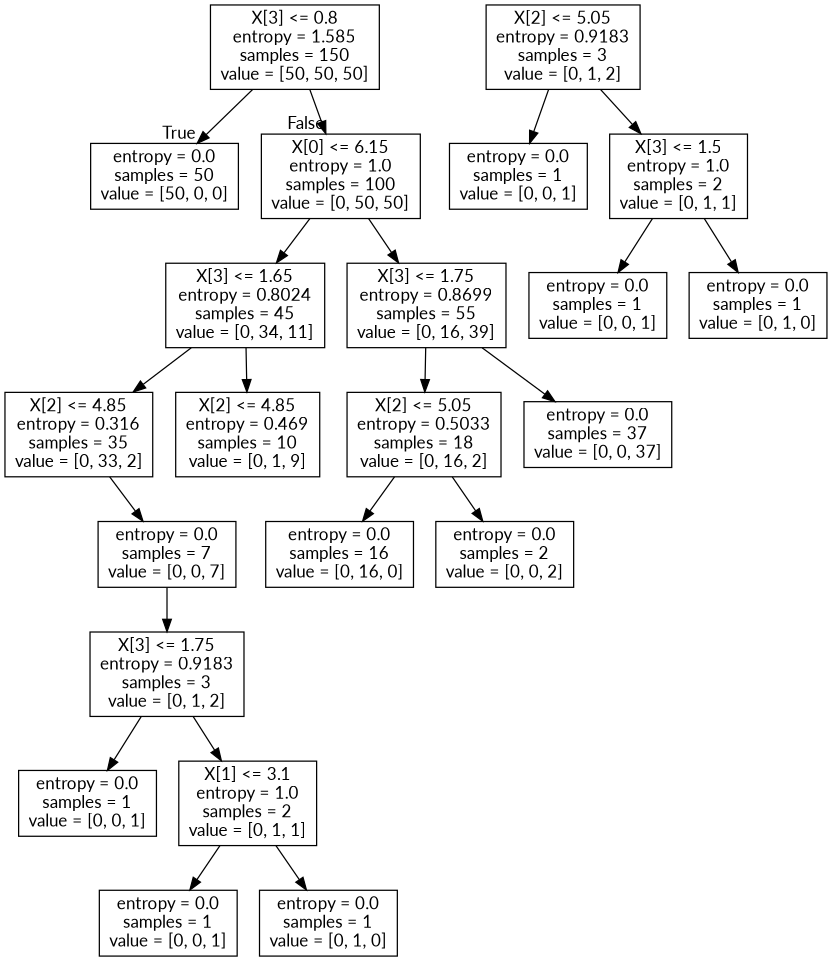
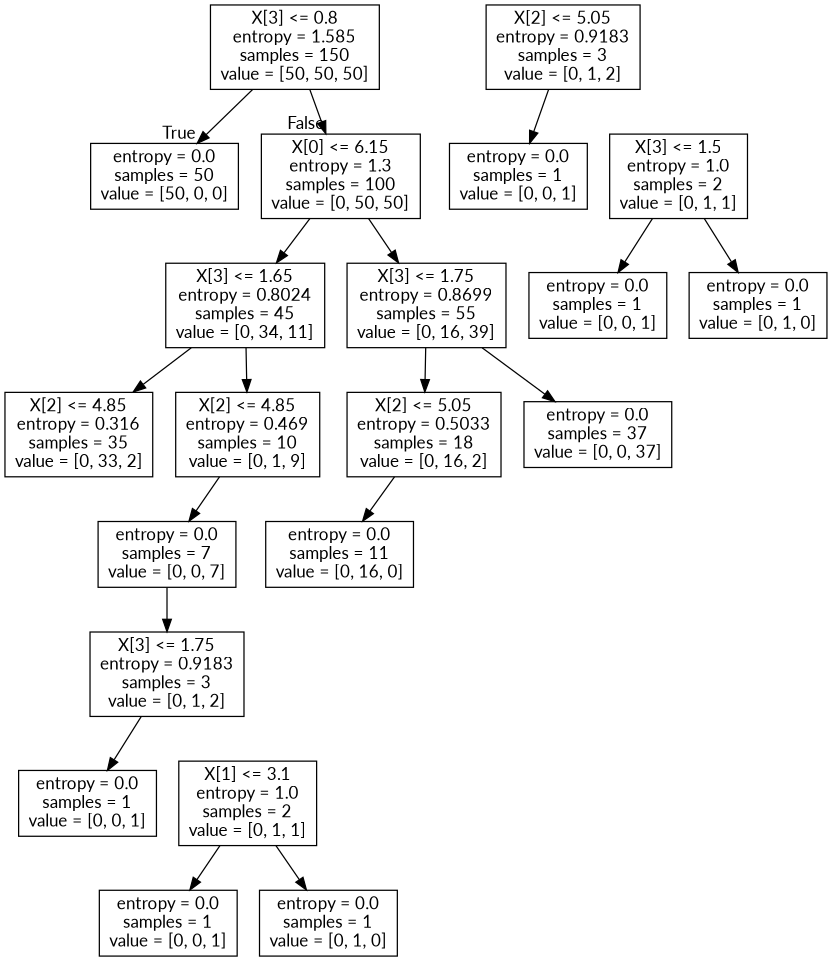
edge "X[2] <= 5.05 entropy = 0.9183 samples = 3 value = [0, 1, 2]" -> "X[3] <= 1.5 entropy = 1.0 samples = 2 value = [0, 1, 1]": removed
node "X[0] <= 6.15 entropy = 1.0 samples = 100 value = [0, 50, 50]": label "X[0] <= 6.15 entropy = 1.0 samples = 100 value = [0, 50, 50]" -> "X[0] <= 6.15 entropy = 1.3 samples = 100 value = [0, 50, 50]"
edge "X[2] <= 4.85 entropy = 0.316 samples = 35 value = [0, 33, 2]" -> "entropy = 0.0 samples = 7 value = [0, 0, 7]": now "X[2] <= 4.85 entropy = 0.469 samples = 10 value = [0, 1, 9]" -> "entropy = 0.0 samples = 7 value = [0, 0, 7]"
node "entropy = 0.0 samples = 16 value = [0, 16, 0]": label "entropy = 0.0 samples = 16 value = [0, 16, 0]" -> "entropy = 0.0 samples = 11 value = [0, 16, 0]"
node "entropy = 0.0 samples = 2 value = [0, 0, 2]": removed
edge "X[3] <= 1.75 entropy = 0.9183 samples = 3 value = [0, 1, 2]" -> "X[1] <= 3.1 entropy = 1.0 samples = 2 value = [0, 1, 1]": removed
